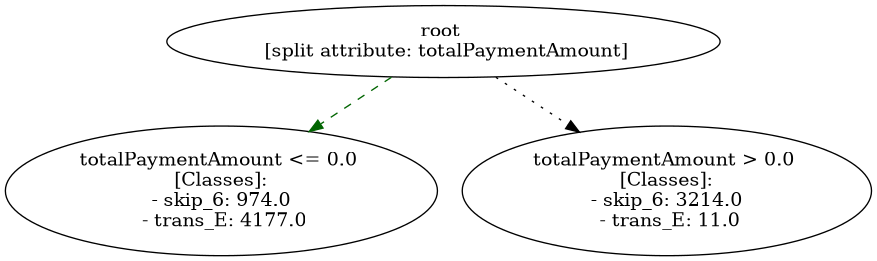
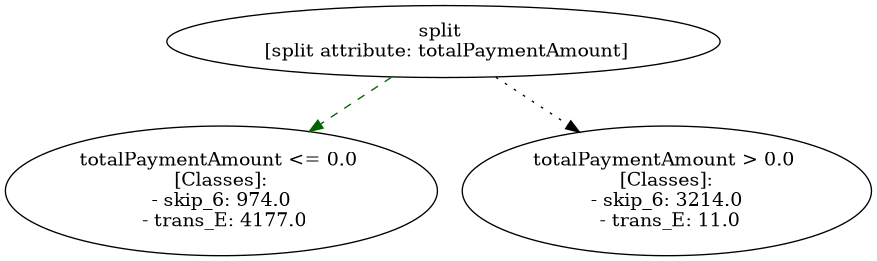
node "root [split attribute: totalPaymentAmount]": label "root [split attribute: totalPaymentAmount]" -> "split [split attribute: totalPaymentAmount]"
